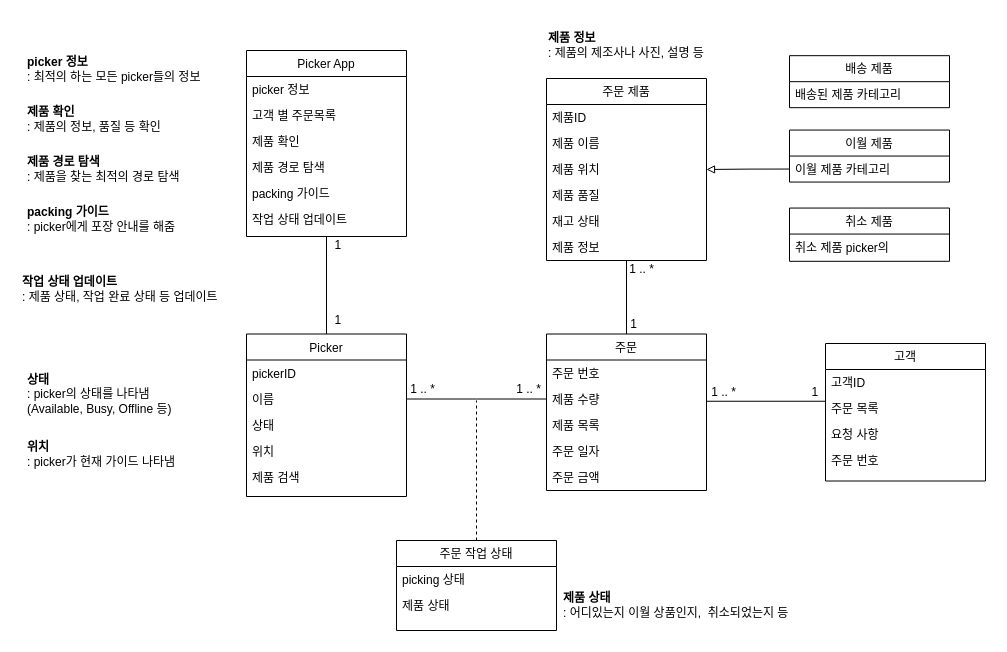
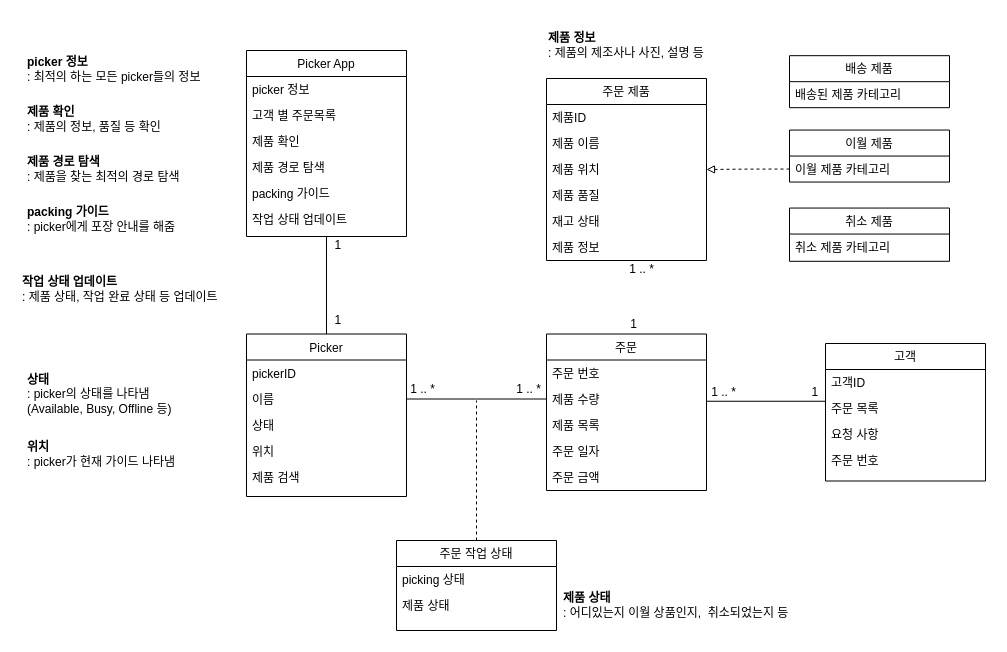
edge "이월 제품 카테고리" -> "제품 위치": style solid -> dashed
node "취소 제품 picker의": label "취소 제품 picker의" -> "취소 제품 카테고리"
edge "주문 제품" -- "주문": removed
